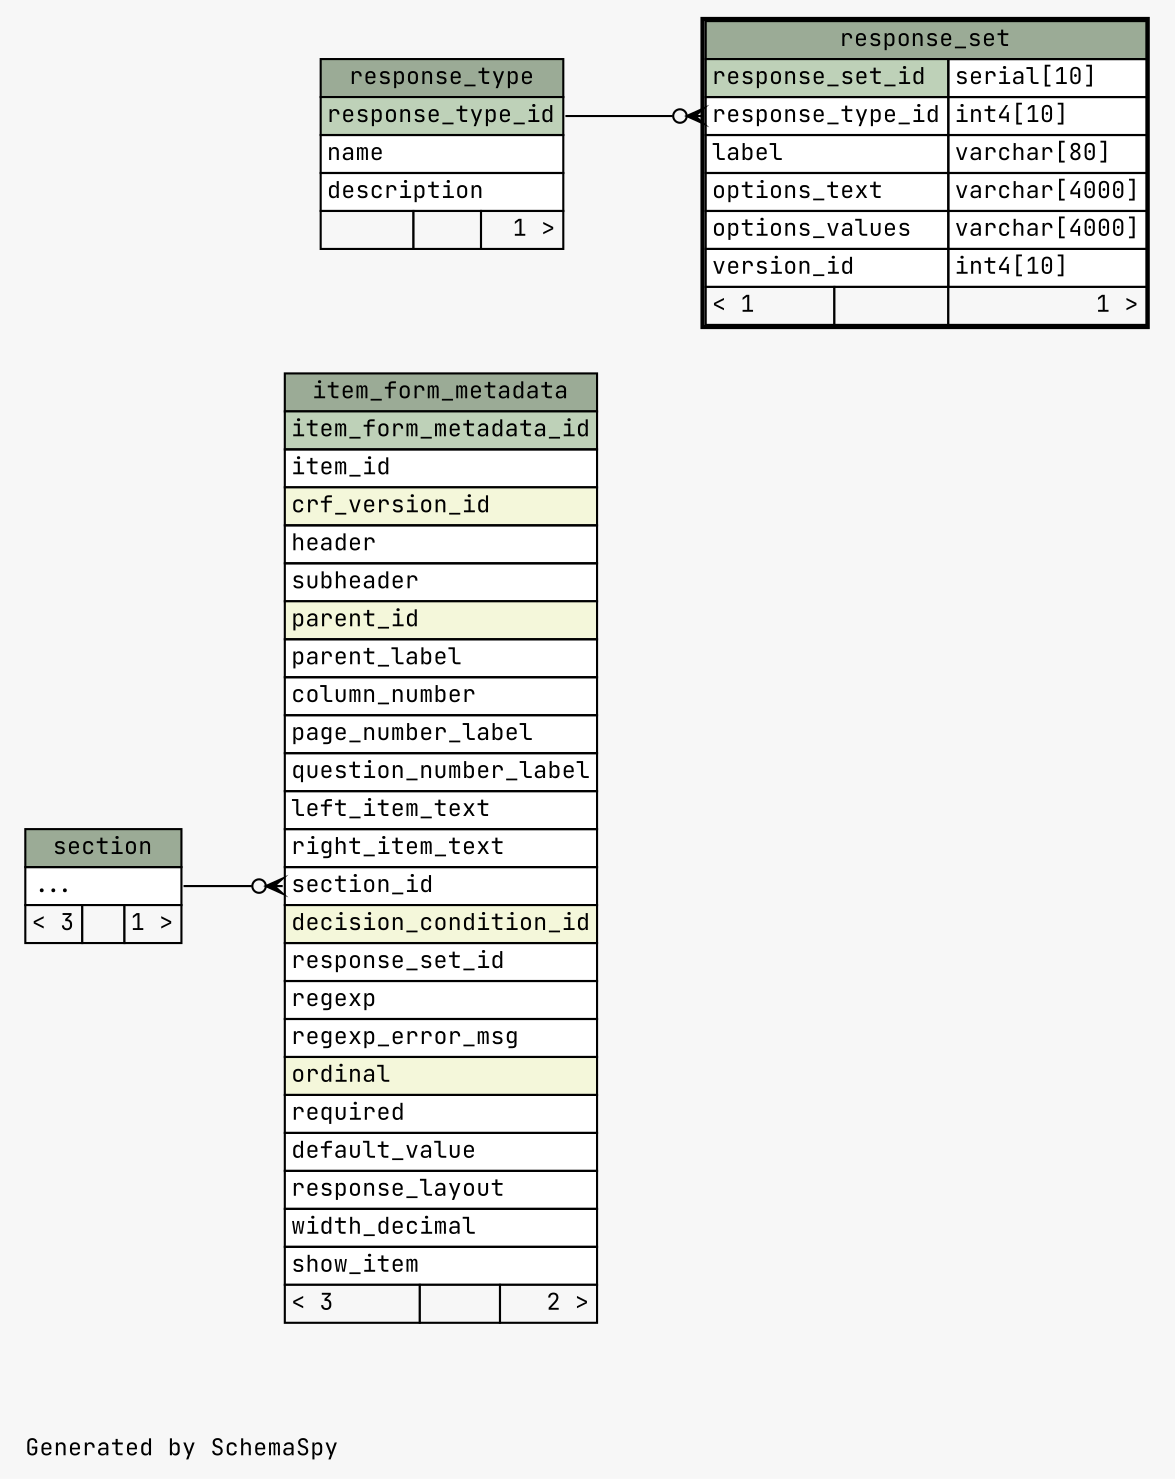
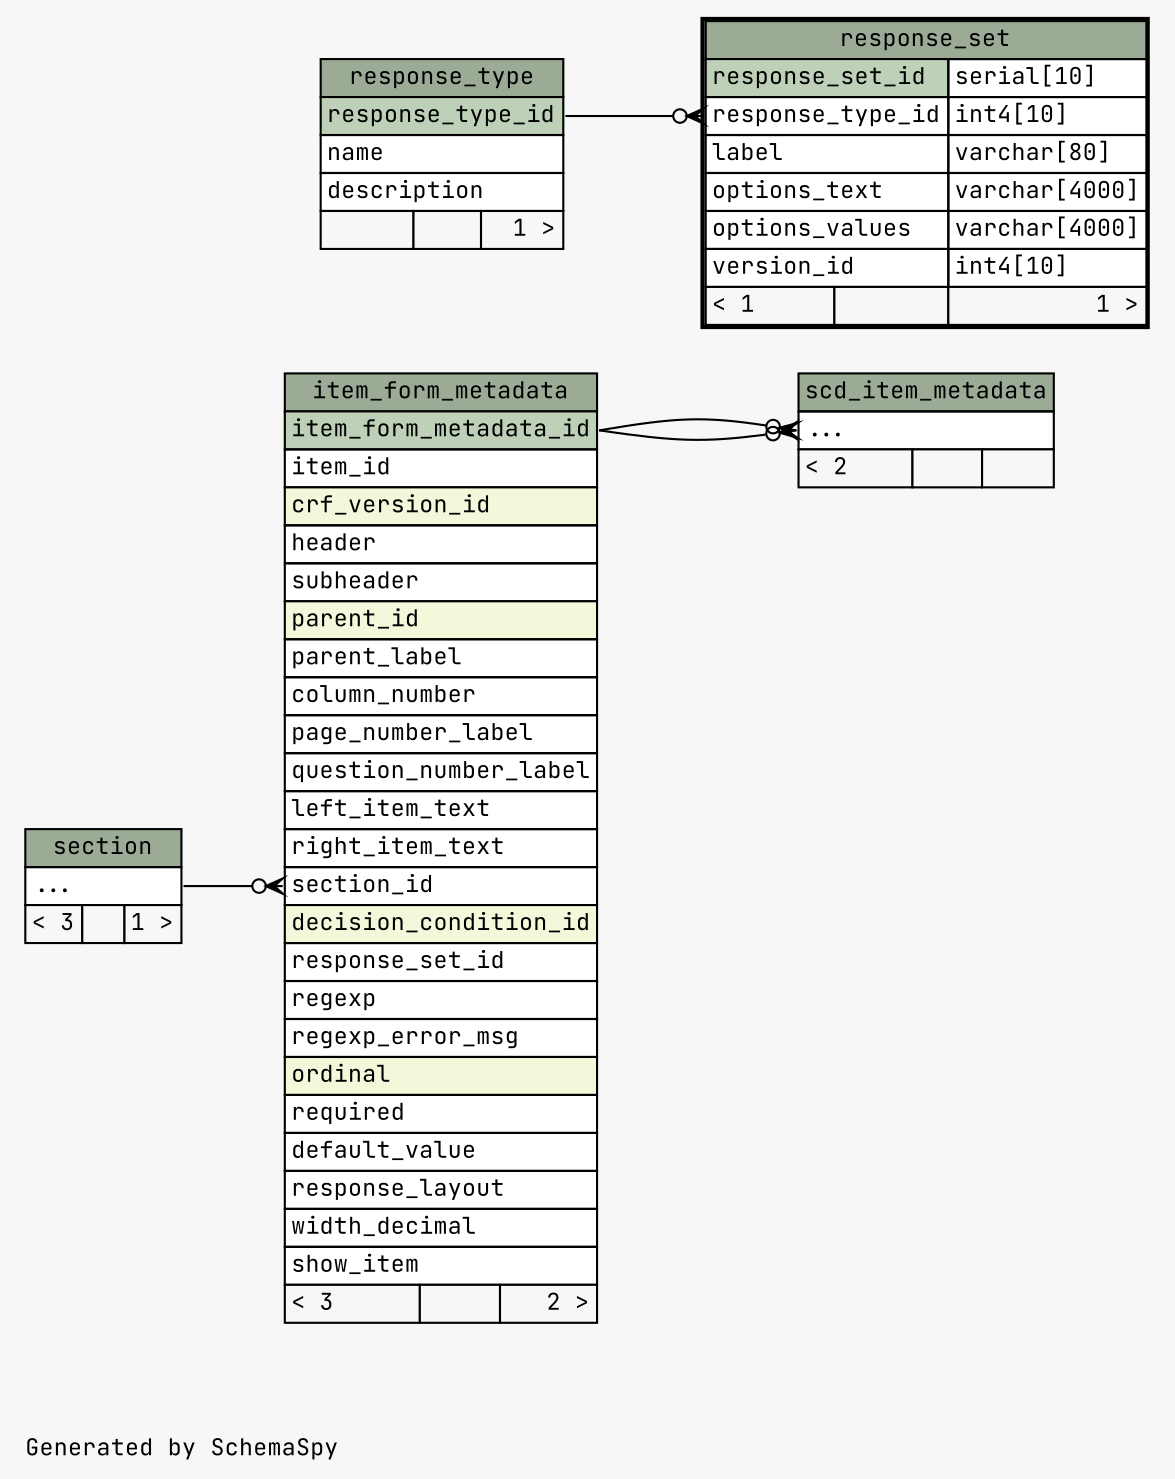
node "scd_item_metadata": added
